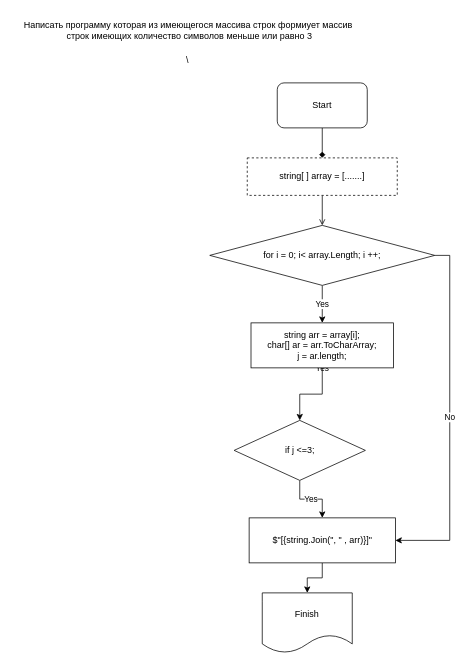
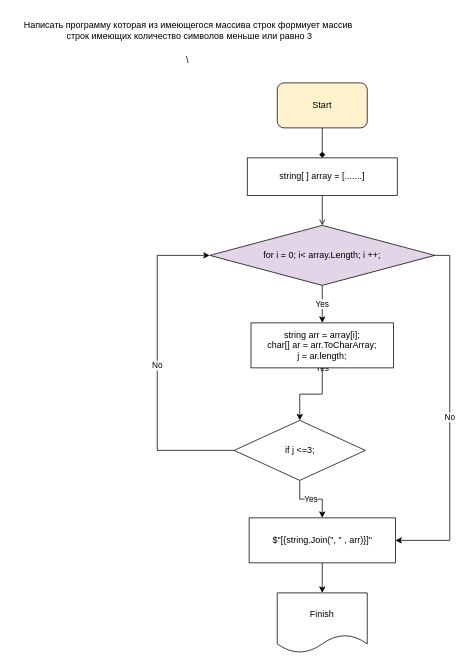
node "Start": fillcolor #ffffff -> #fff2cc
node "string[ ] array = [.......]": style dashed -> solid
node "for i = 0; i< array.Length; i ++;": fillcolor #ffffff -> #e1d5e7
edge "if j <=3;" -> "for i = 0; i< array.Length; i ++;": added, label "No"
node "Finish": moved (307, 623) -> (322, 623)
